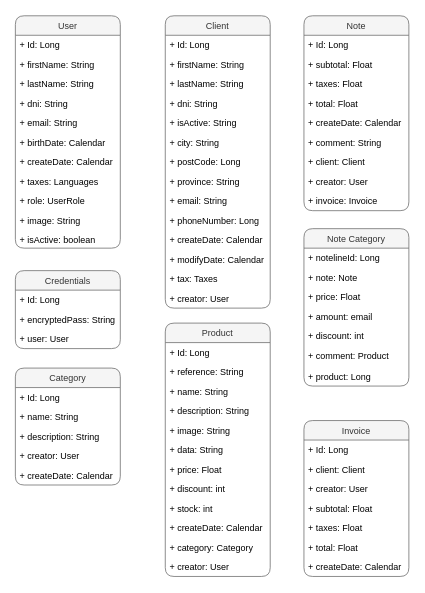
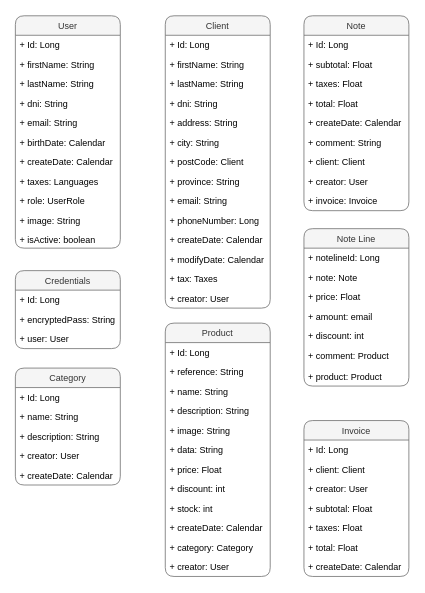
node "+ isActive: String": label "+ isActive: String" -> "+ address: String"
node "+ postCode: Long": label "+ postCode: Long" -> "+ postCode: Client"
node "Note Category": label "Note Category" -> "Note Line"
node "+ product: Long": label "+ product: Long" -> "+ product: Product"
